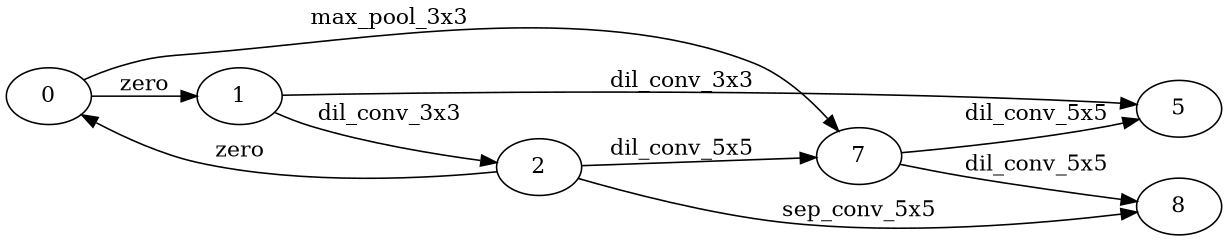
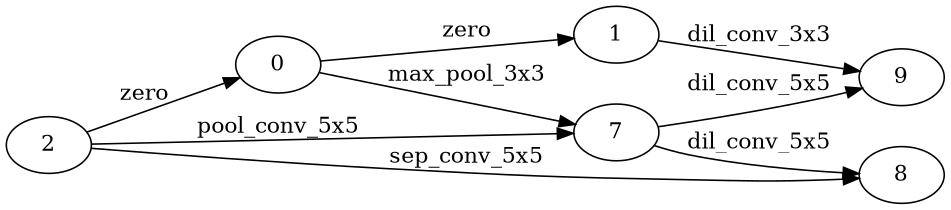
node "5": label "5" -> "9"
edge "1" -> "2": removed, label "dil_conv_3x3"
edge "2" -> "7": label "dil_conv_5x5" -> "pool_conv_5x5"
